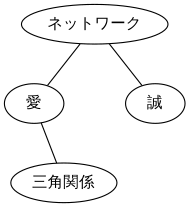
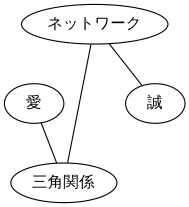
edge "ネットワーク" -- "愛": now "ネットワーク" -- "三角関係"
